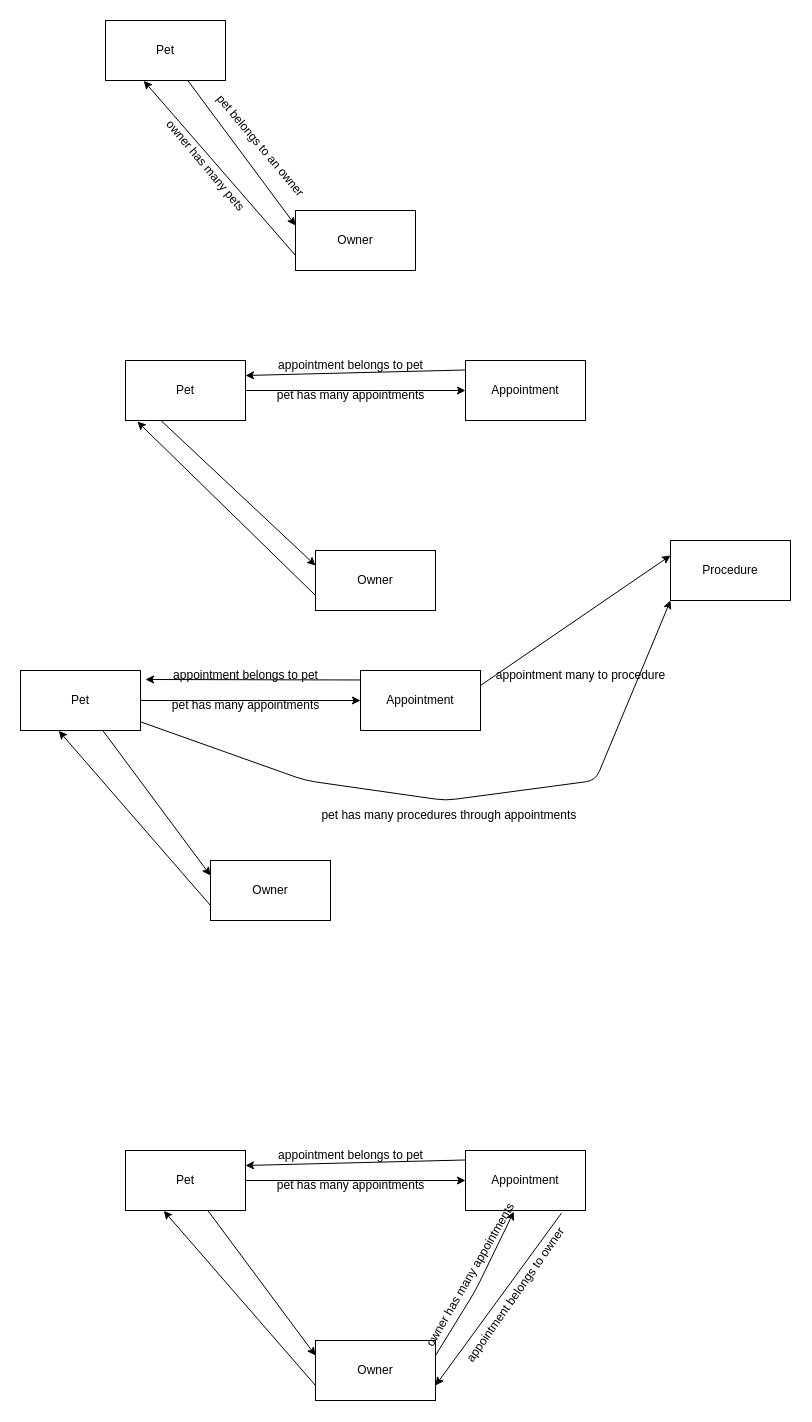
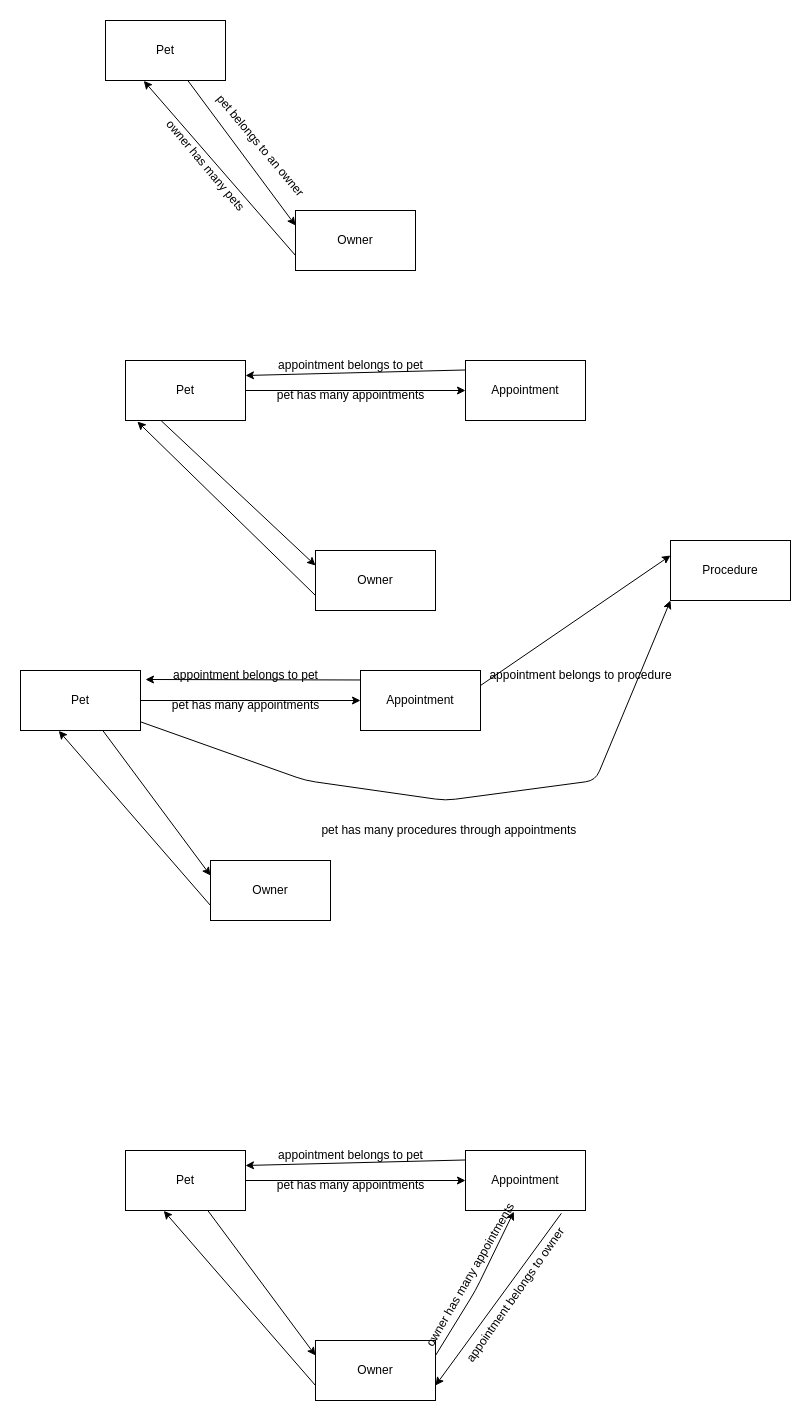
node "appointment many to procedure": label "appointment many to procedure" -> "appointment belongs to procedure"
node "pet has many procedures through appointments": moved (451, 816) -> (451, 831)
